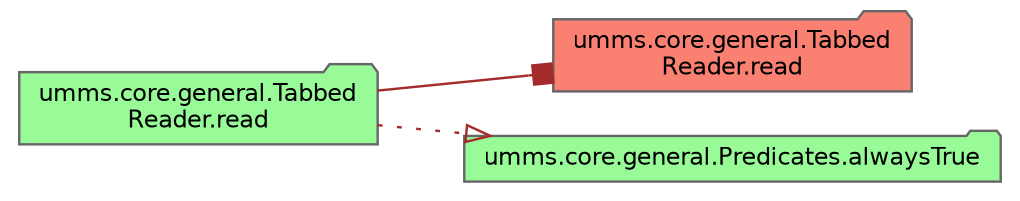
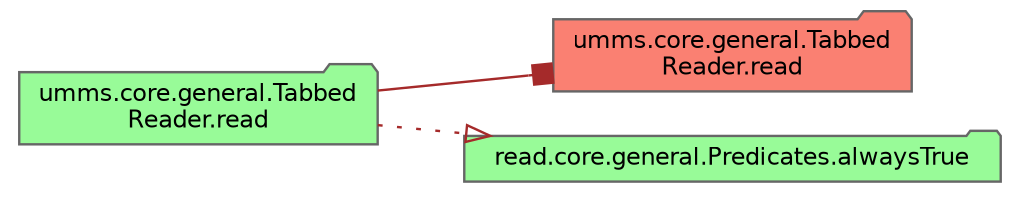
node "umms.core.general.Predicates.alwaysTrue": label "umms.core.general.Predicates.alwaysTrue" -> "read.core.general.Predicates.alwaysTrue"
